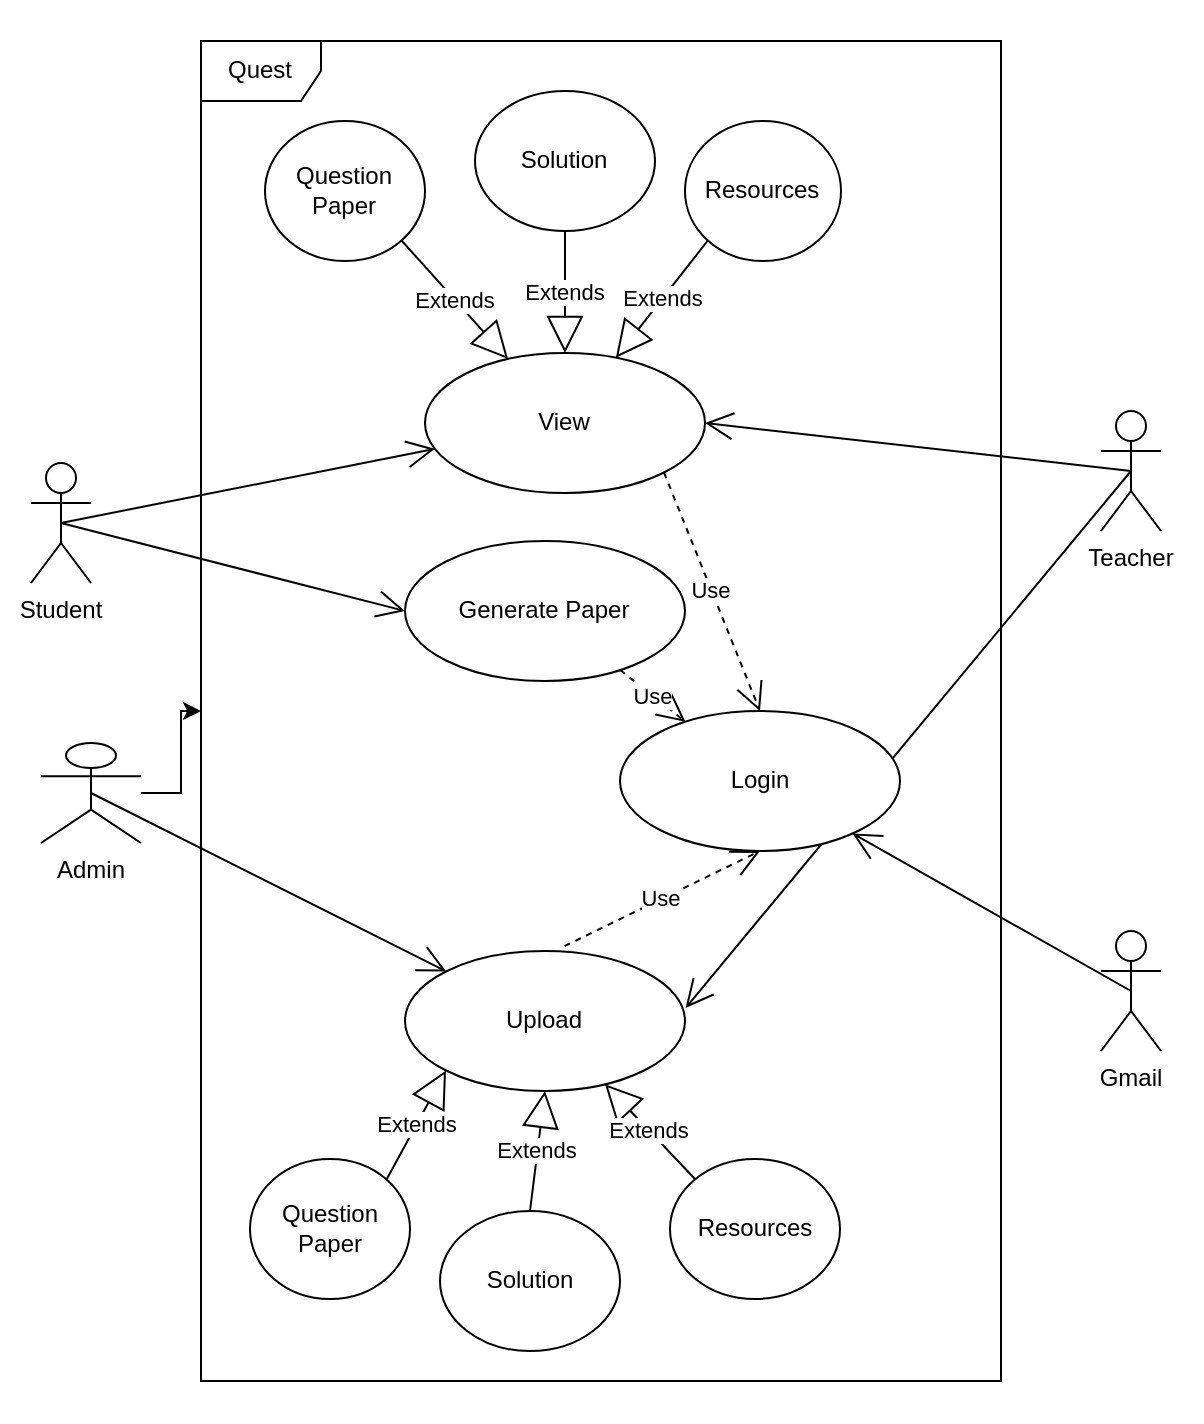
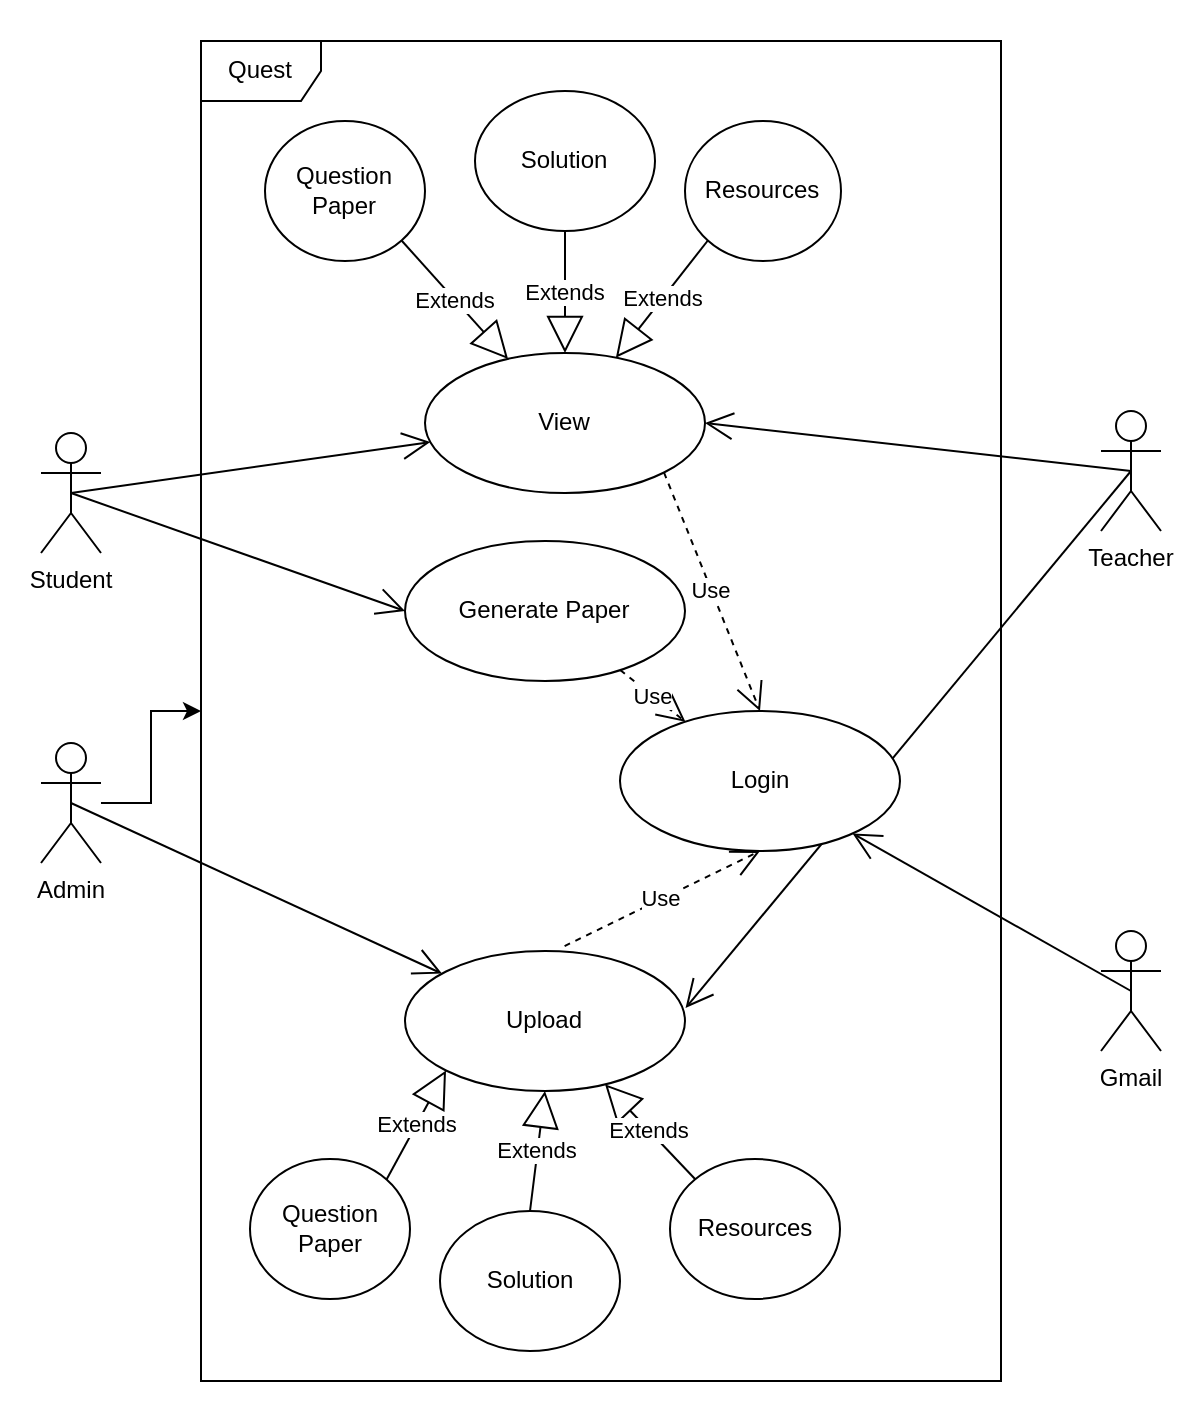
node "Student": moved (61, 523) -> (71, 493)
node "Admin": size 100x100 -> 60x120
